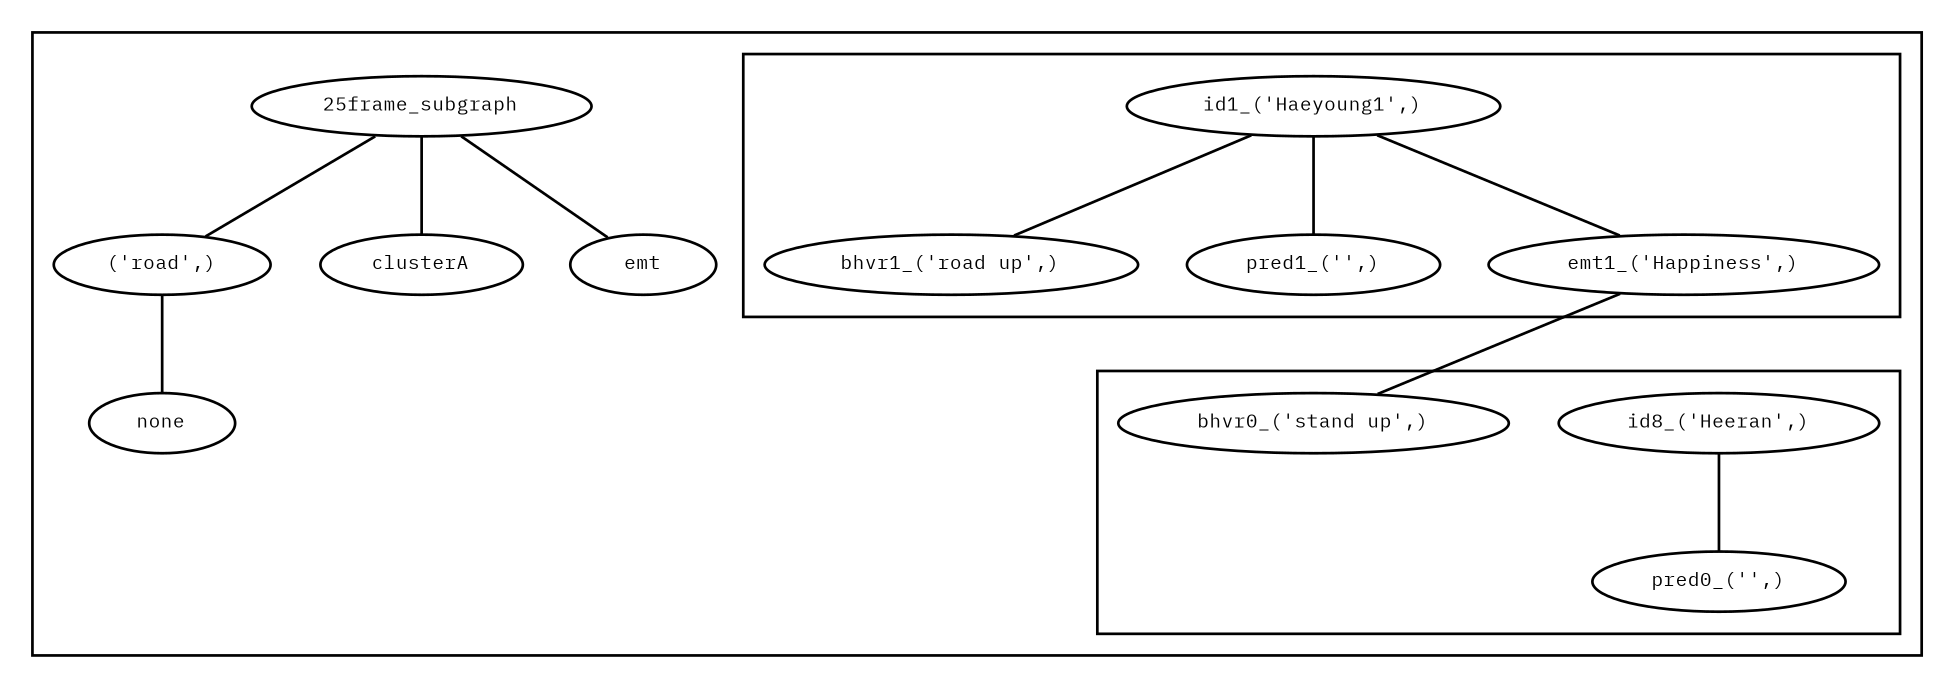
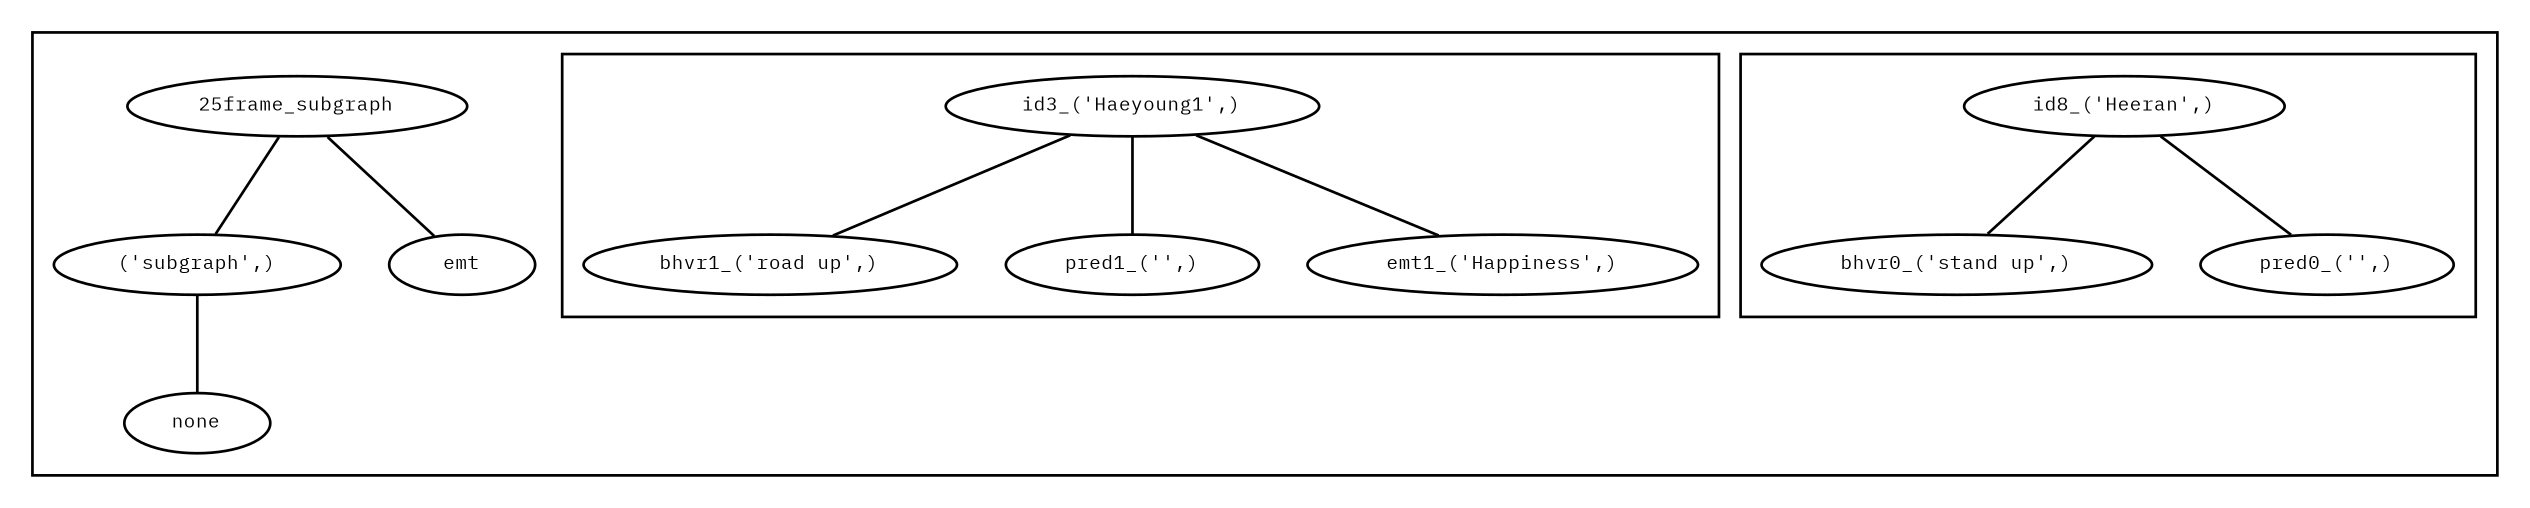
node "id1_('Haeyoung1',)": label "id1_('Haeyoung1',)" -> "id3_('Haeyoung1',)"
node "('road',)": label "('road',)" -> "('subgraph',)"
node "clusterA": removed
edge "emt1_('Happiness',)" -- "bhvr0_('stand up',)": now "id8_('Heeran',)" -- "bhvr0_('stand up',)"
